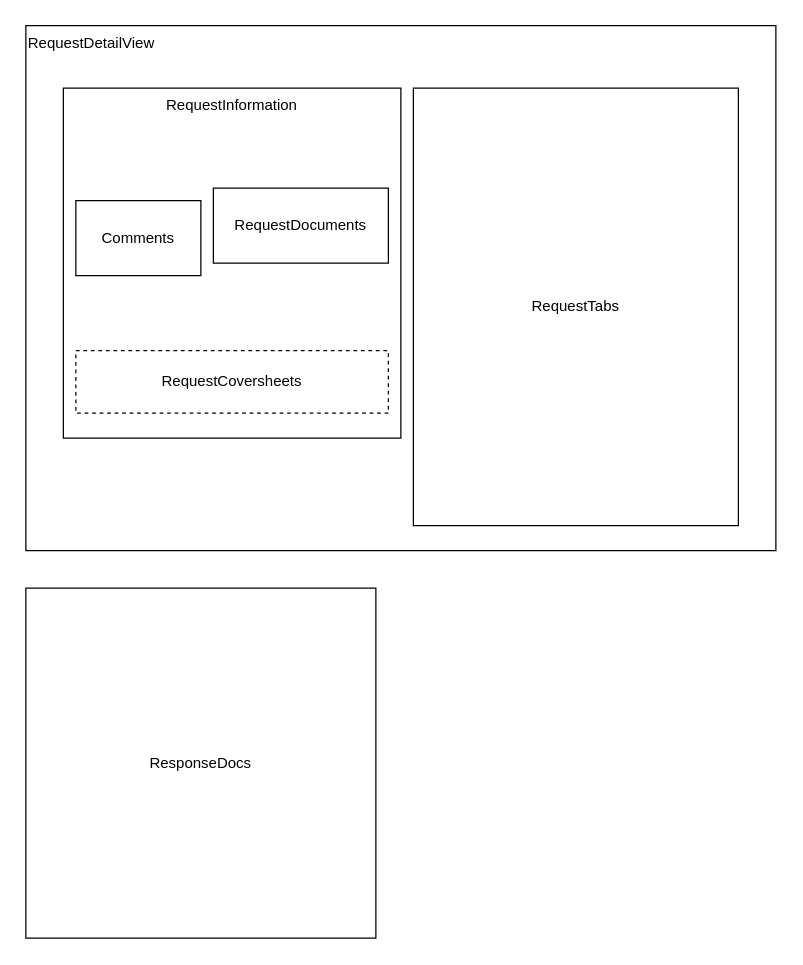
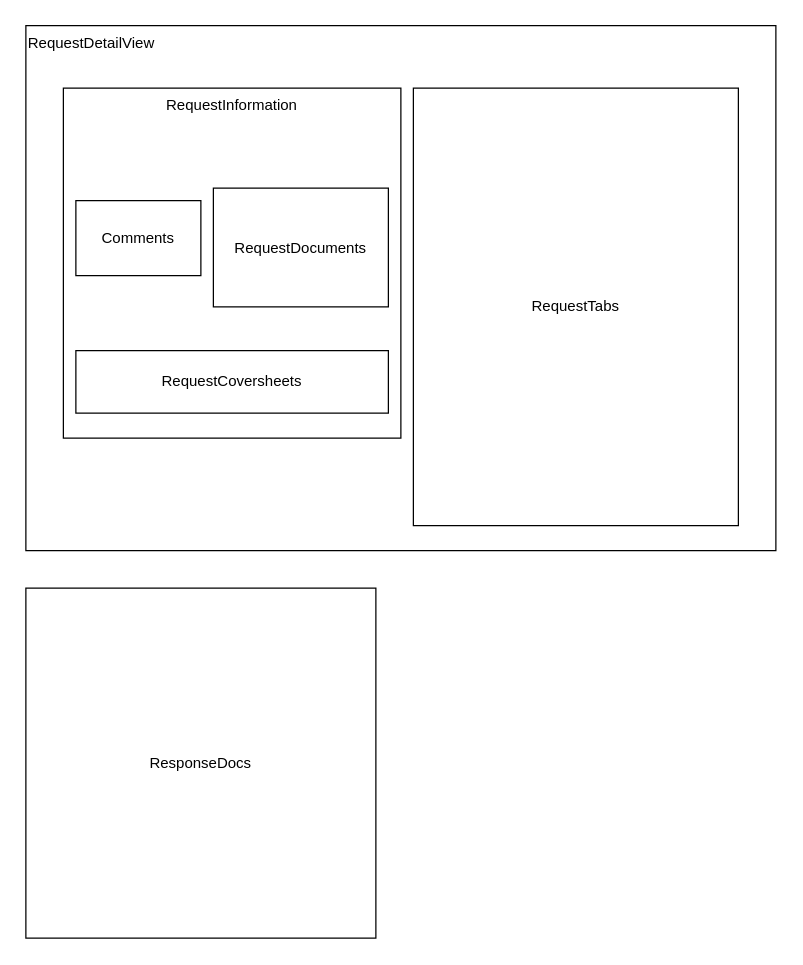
node "RequestDocuments": size 175x75 -> 175x119
node "RequestCoversheets": style dashed -> solid
